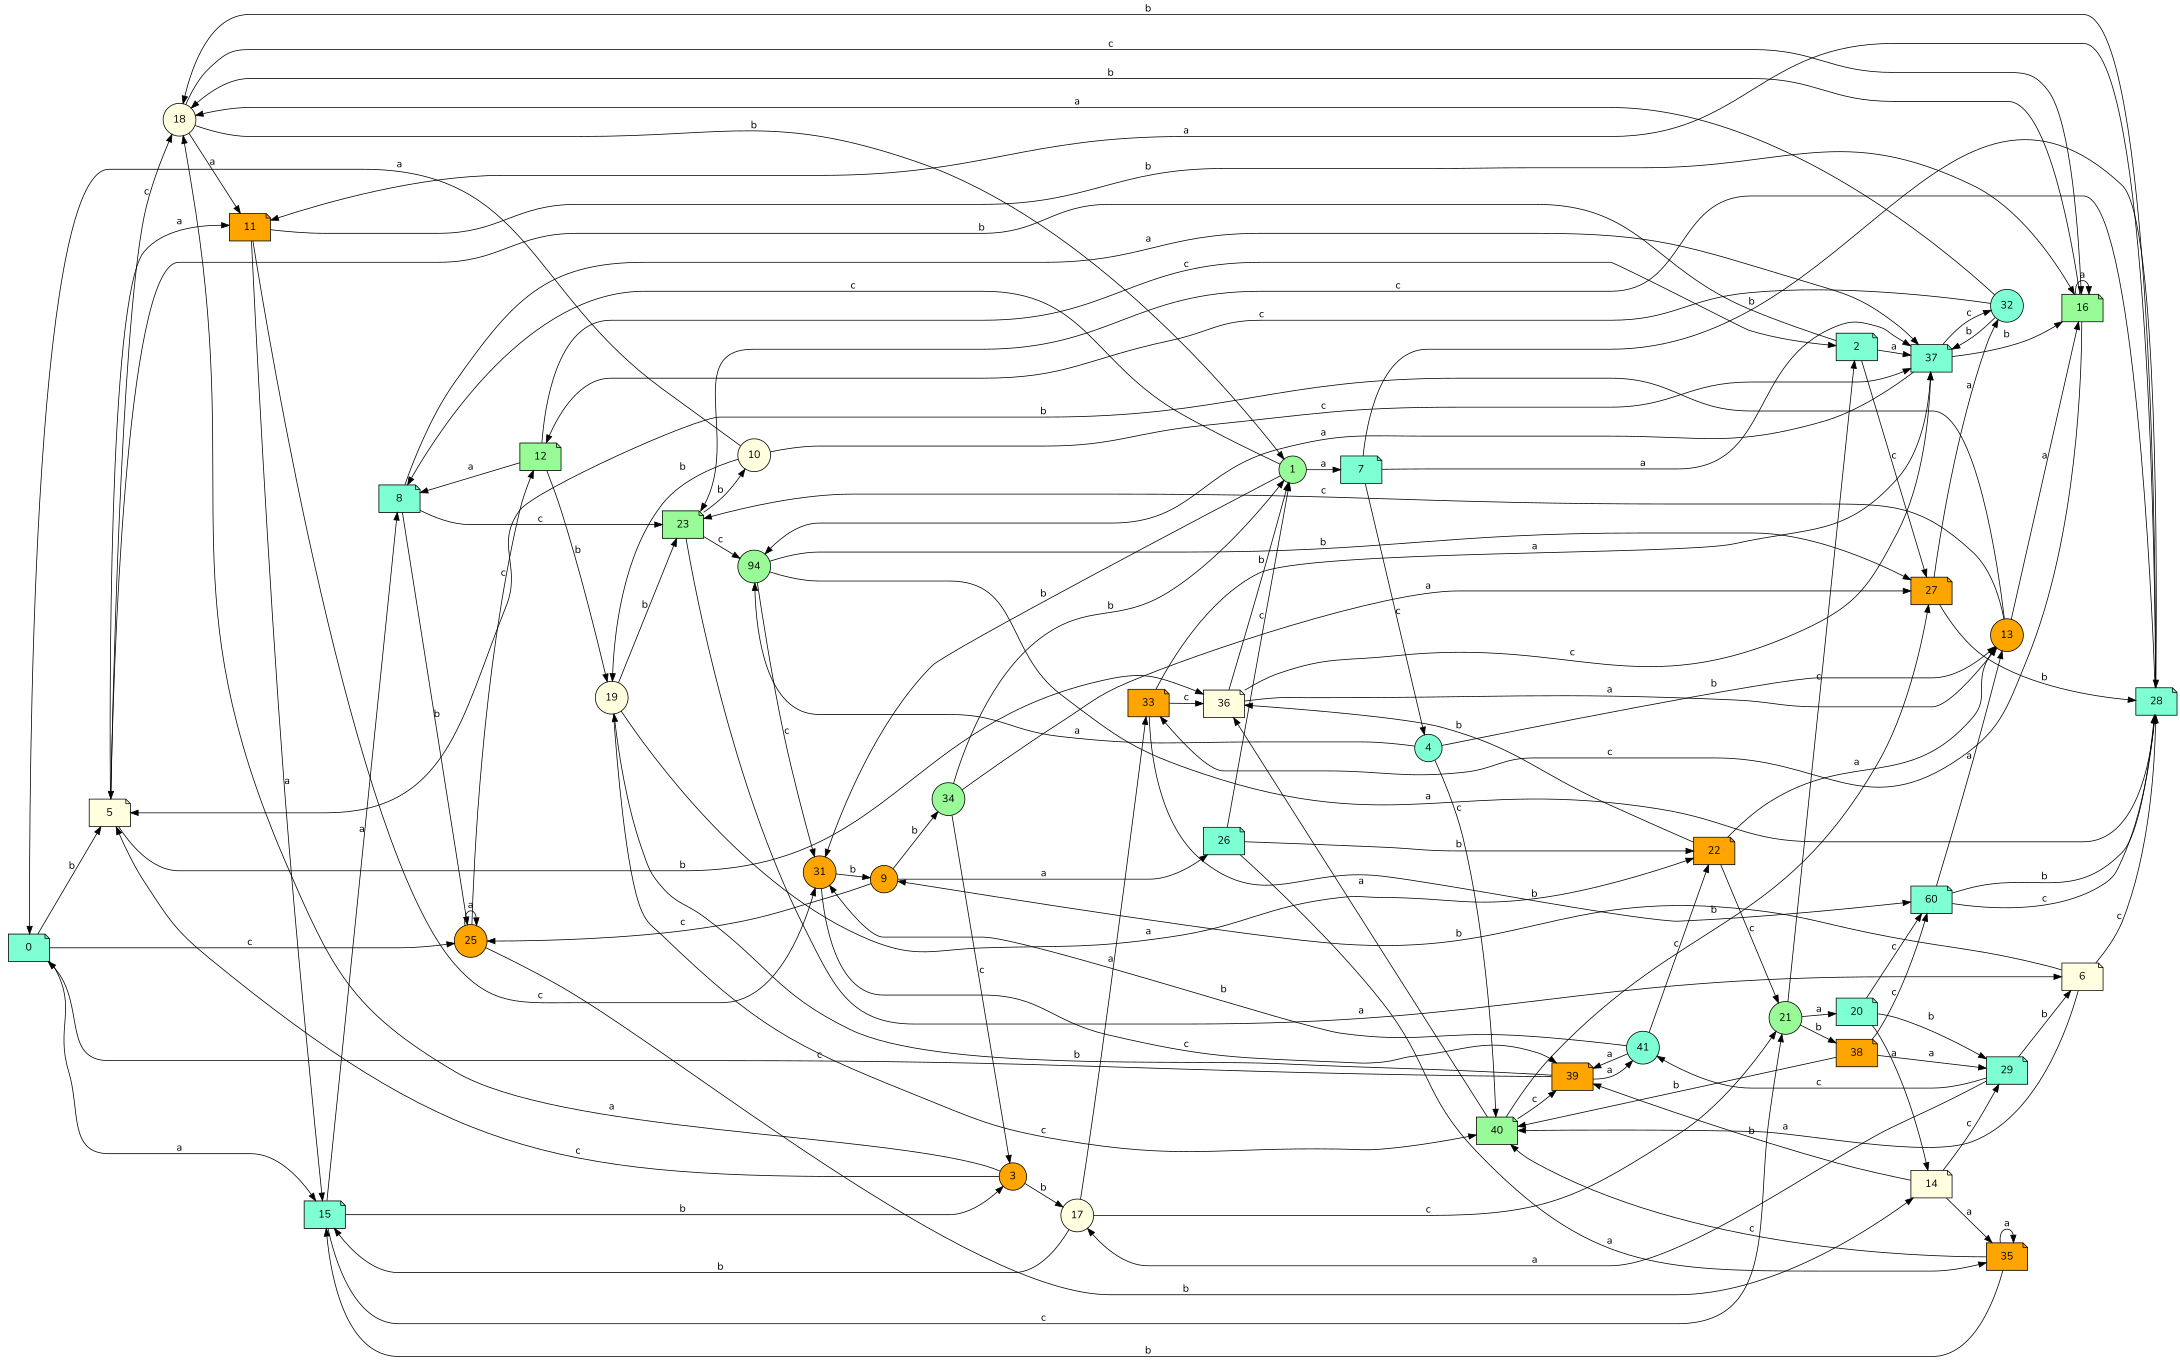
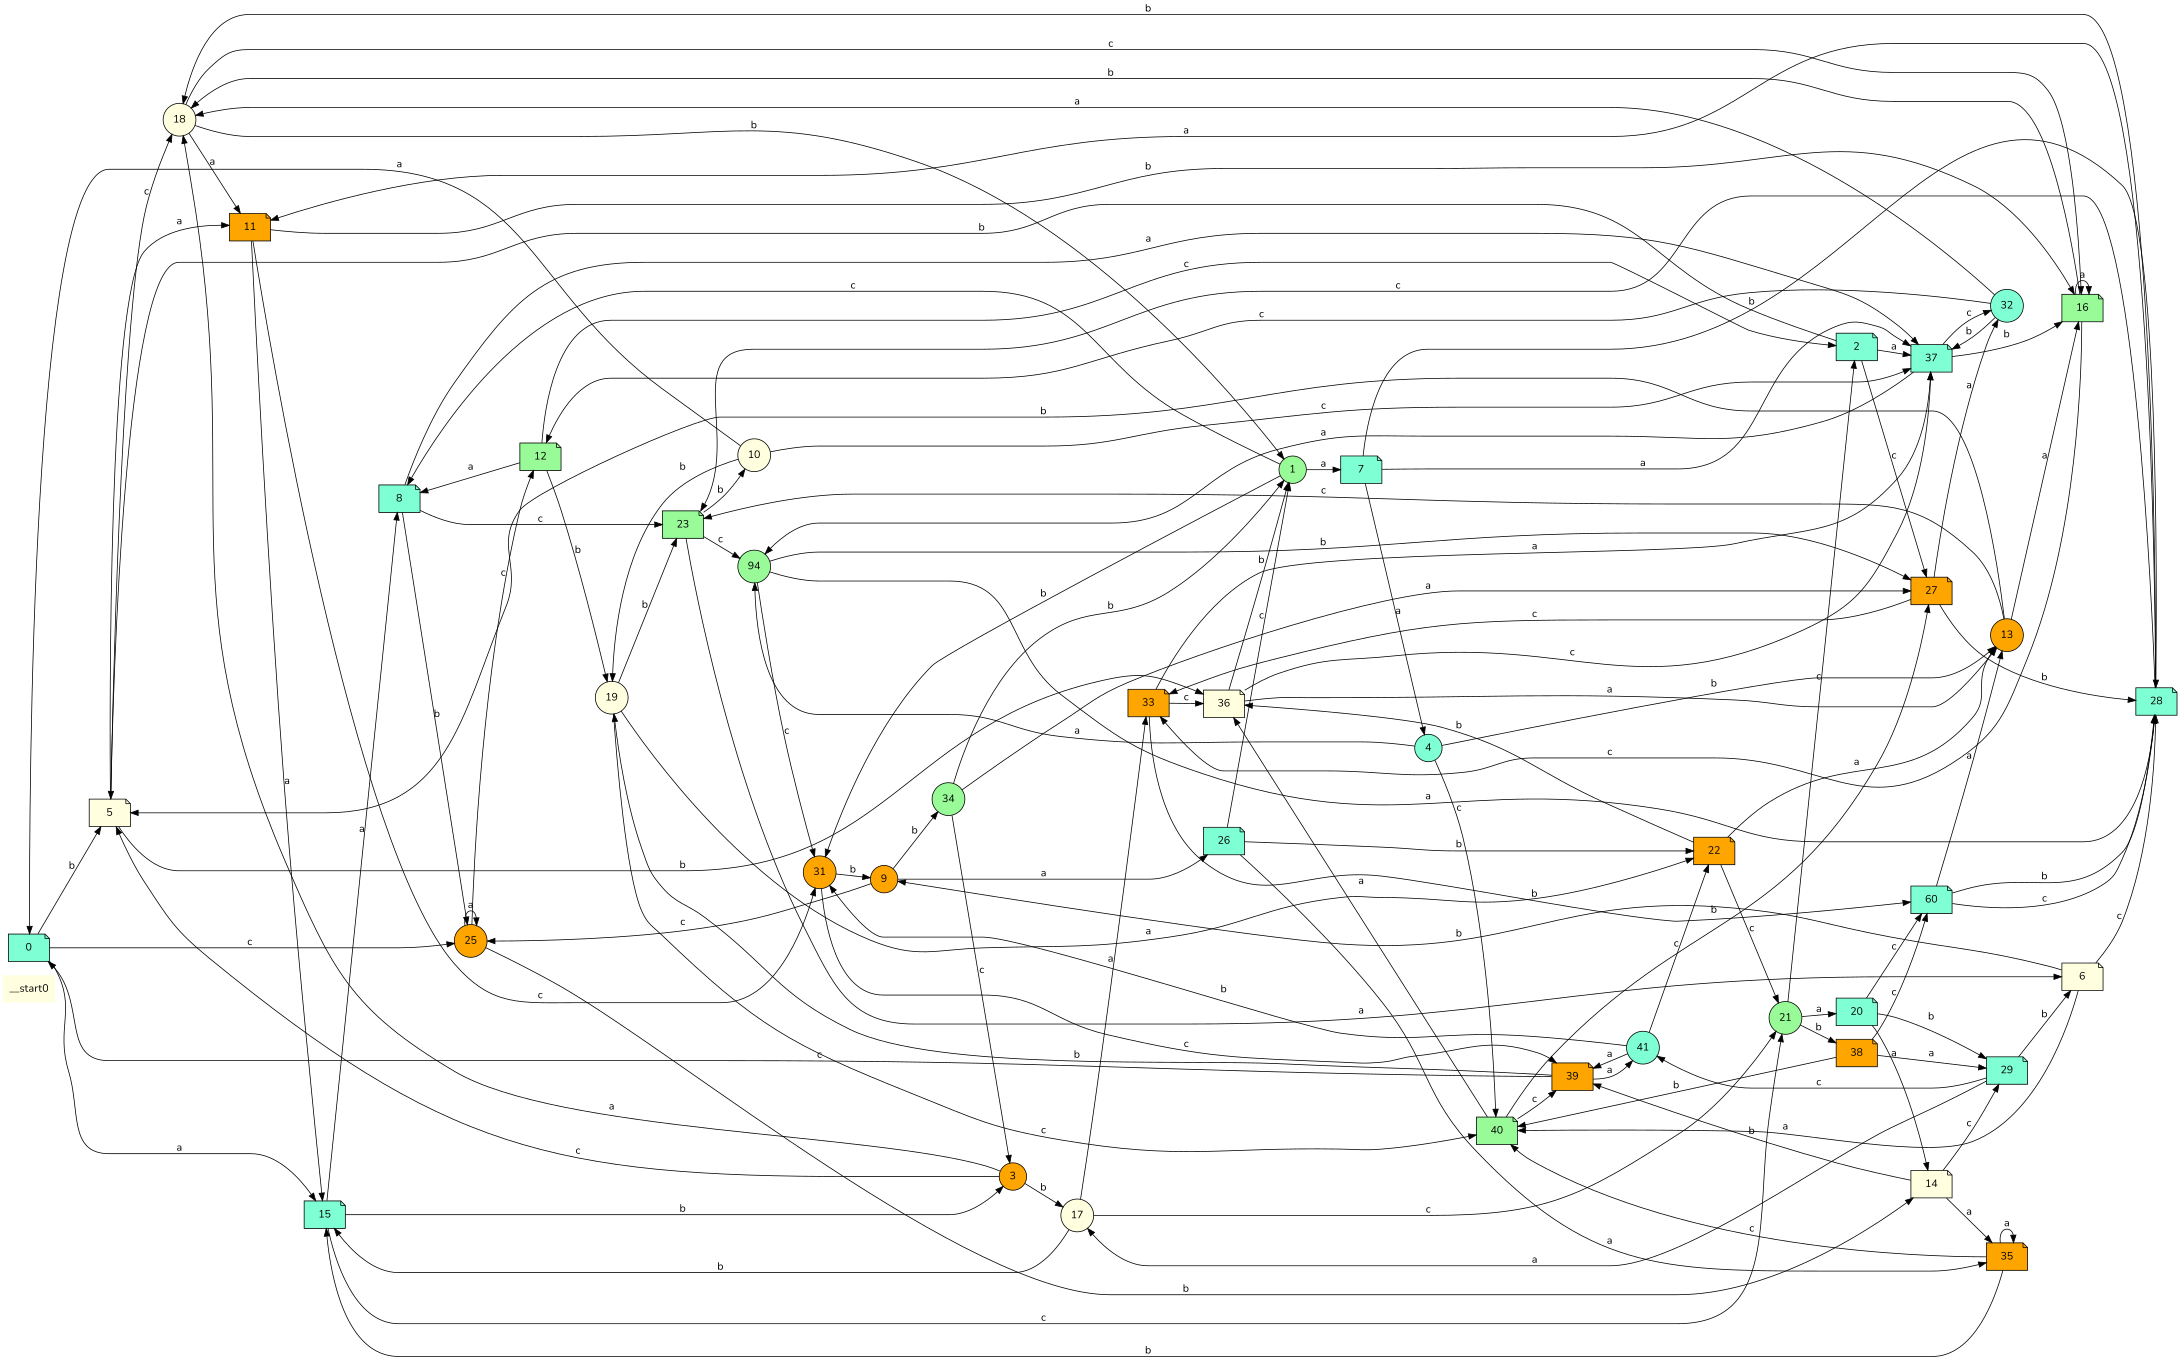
edge "7" -> "4": label "c" -> "a"
edge "27" -> "33": added, label "c"
node "__start0": added
